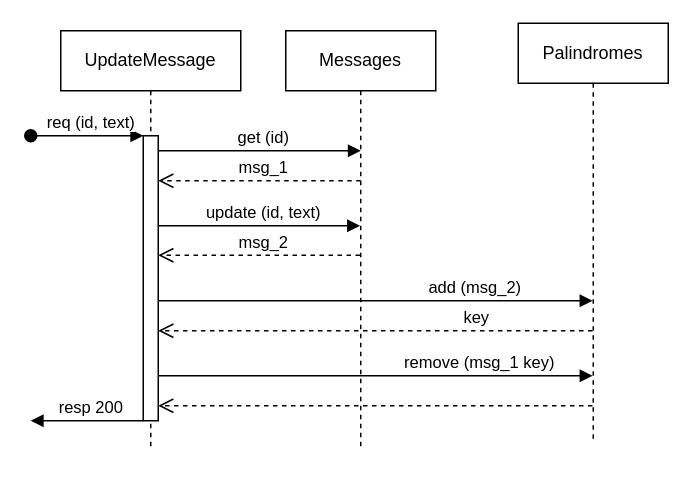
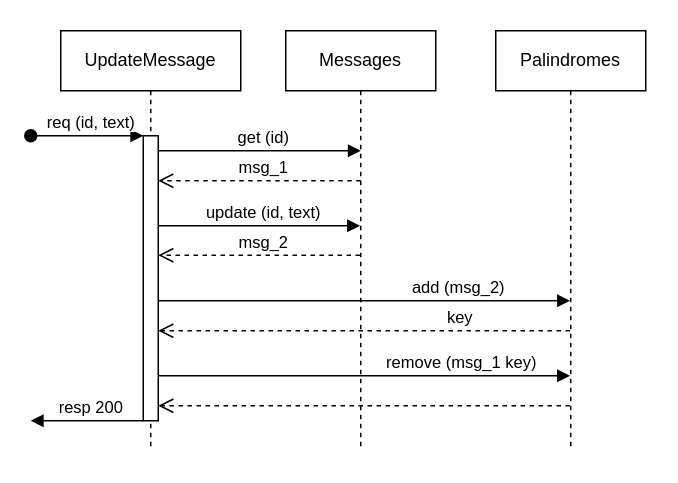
node "Palindromes": moved (593, 233) -> (571, 241)
